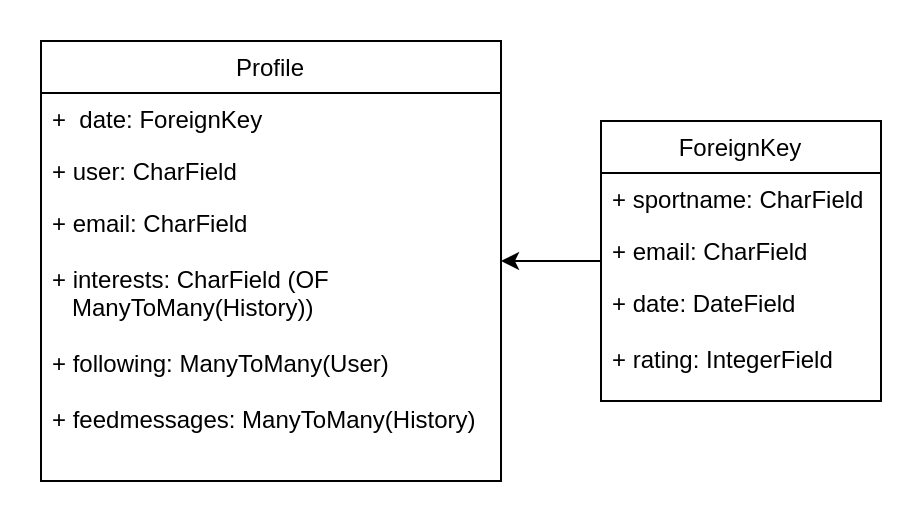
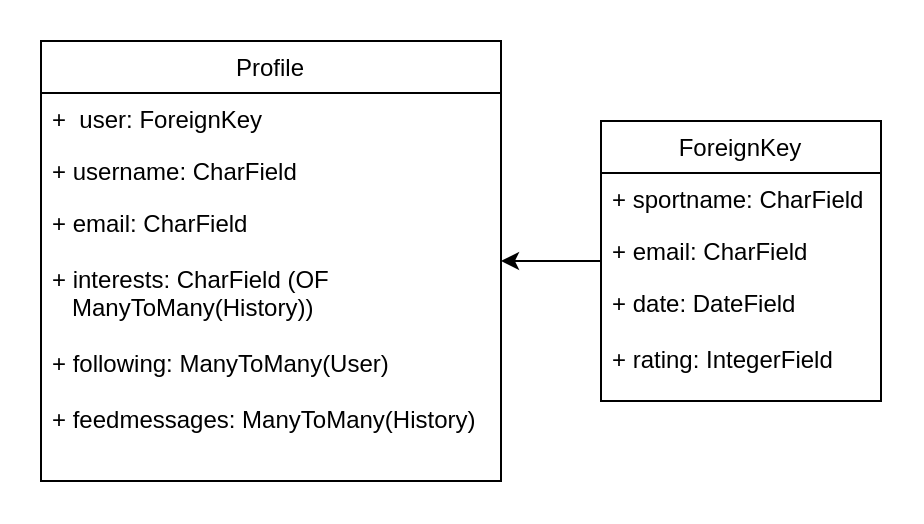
node "+ date: ForeignKey": label "+ date: ForeignKey" -> "+ user: ForeignKey"
node "+ user: CharField": label "+ user: CharField" -> "+ username: CharField"
